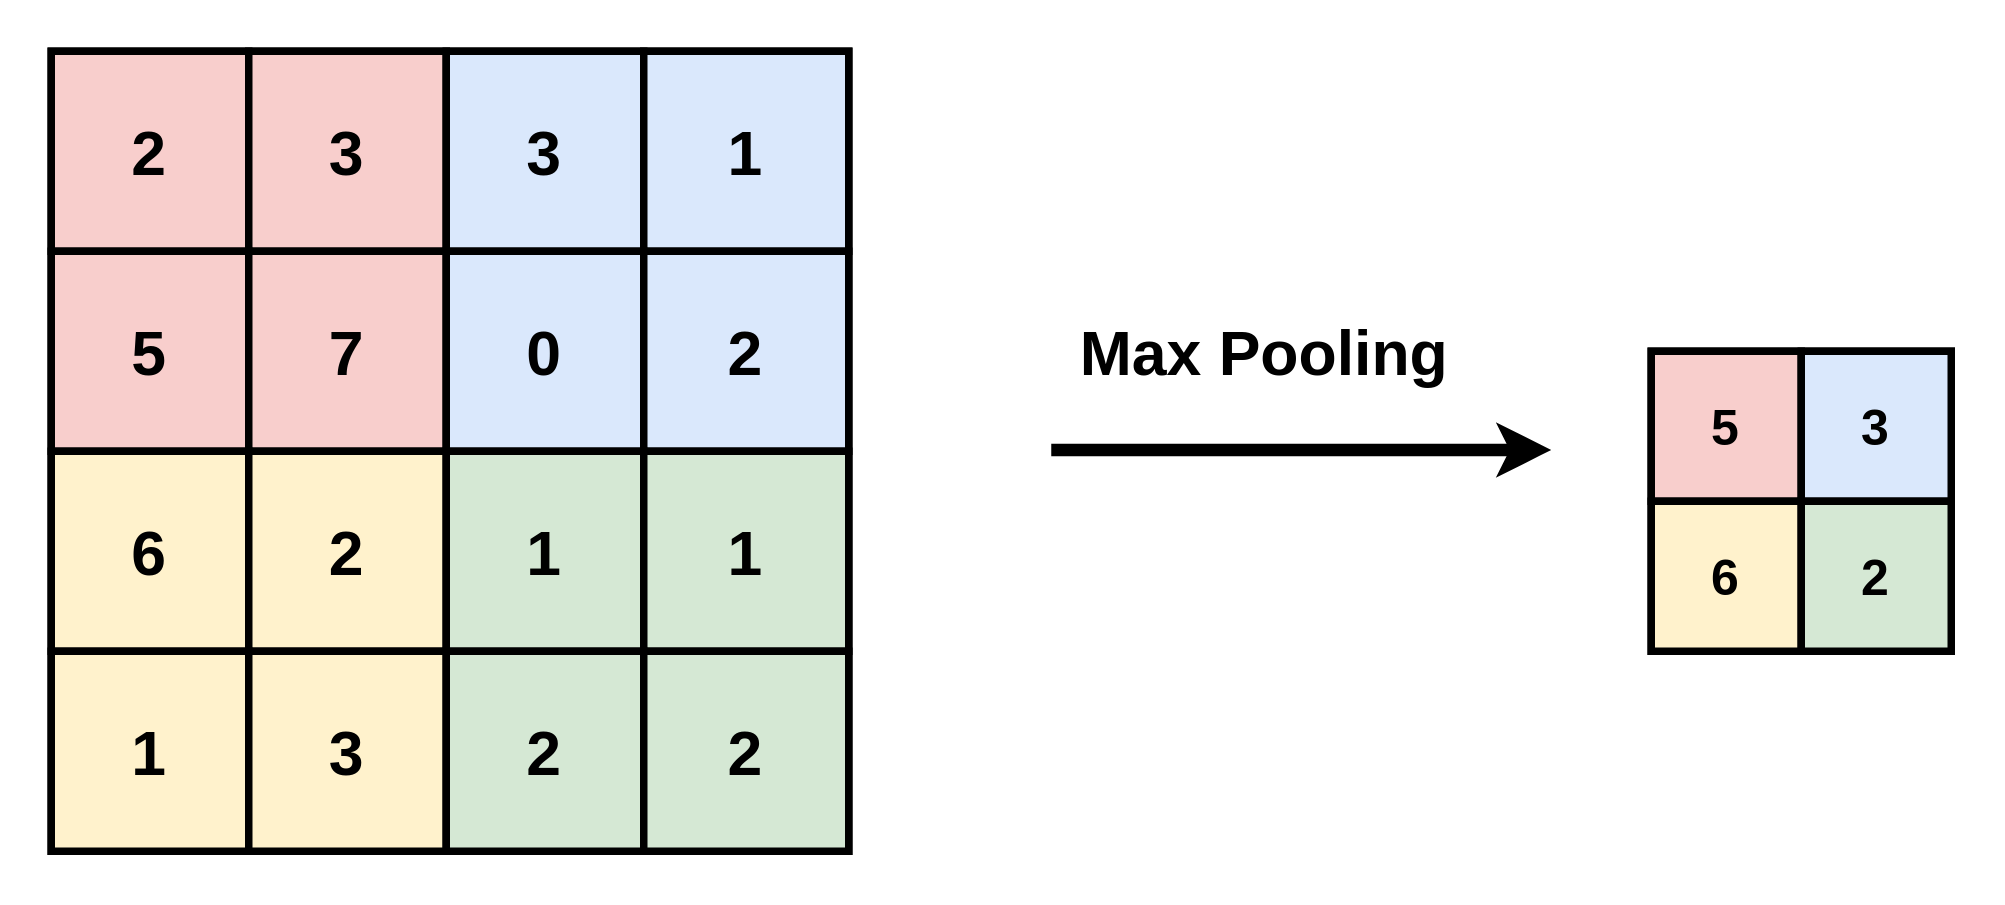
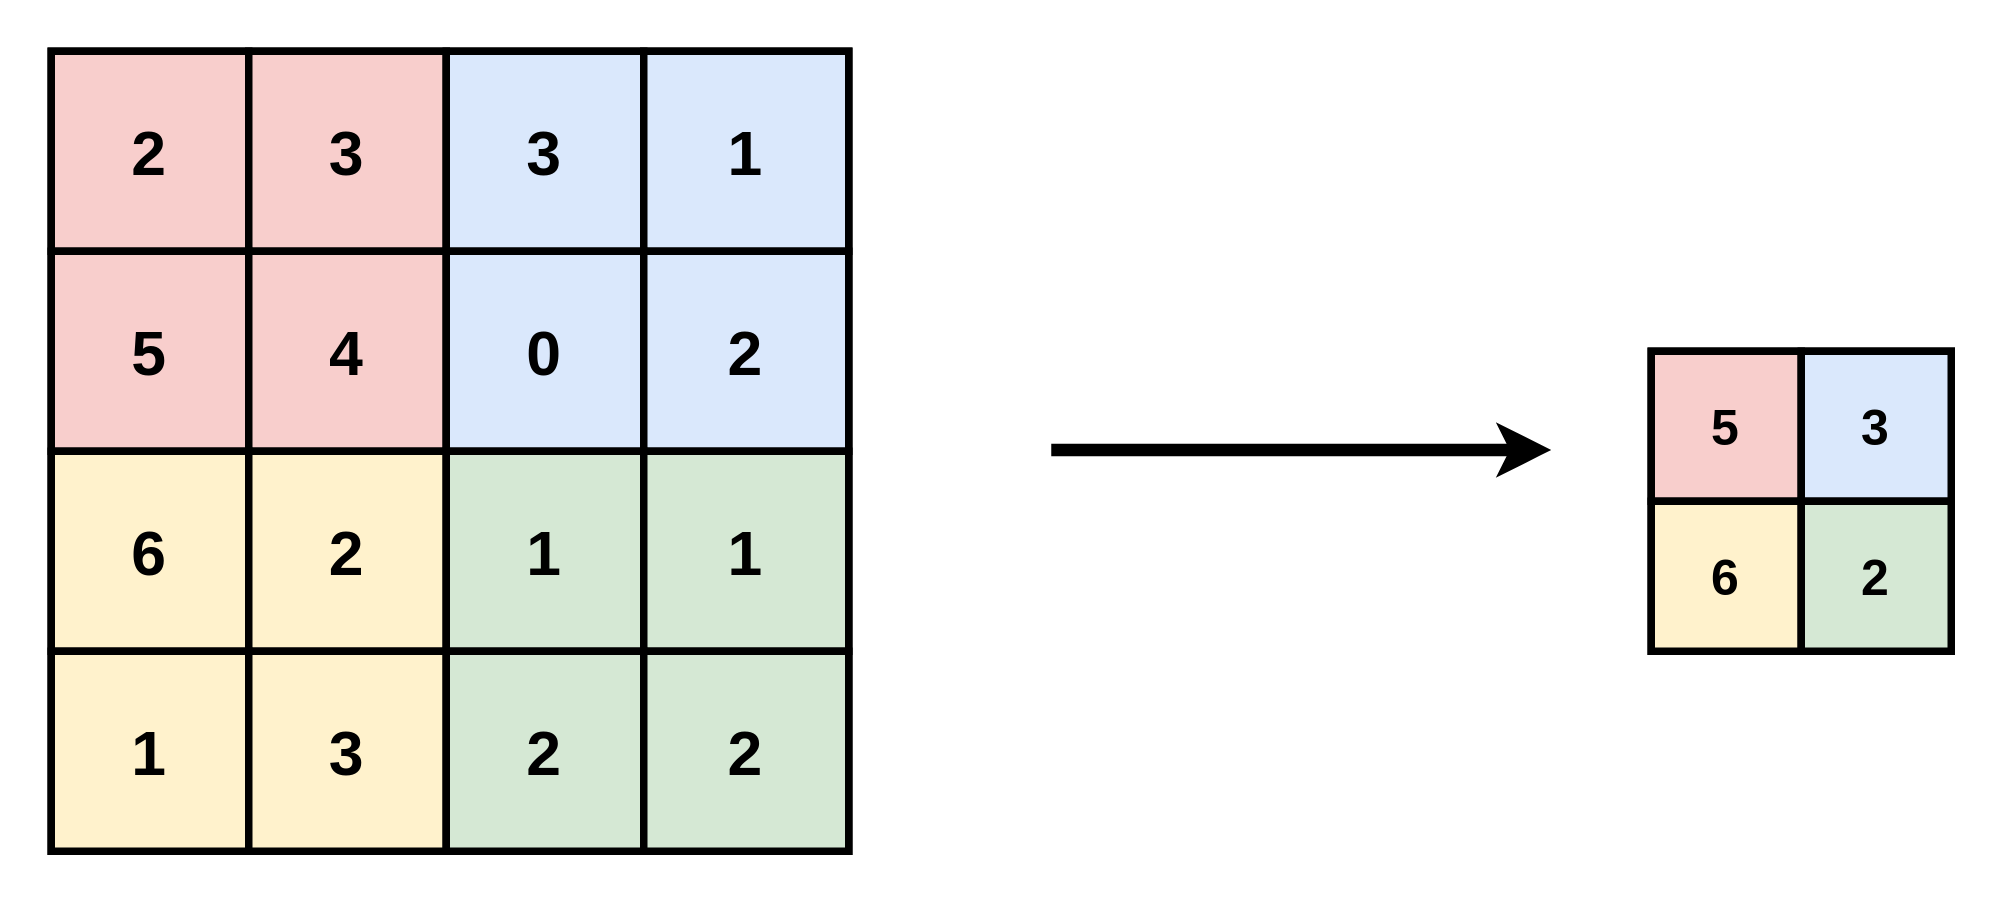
node "7": label "7" -> "4"
node "Max Pooling": removed
